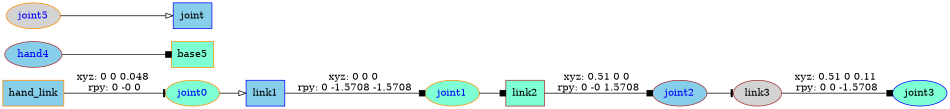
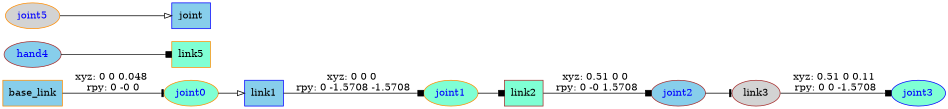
node "base5": label "base5" -> "link5"
node "hand_link": label "hand_link" -> "base_link"
node "joint3": fontcolor black -> blue
